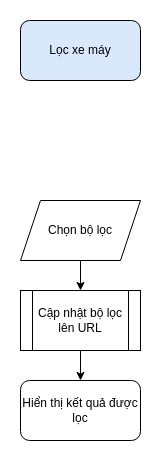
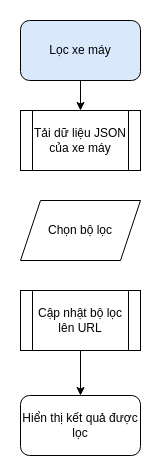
edge "Lọc xe máy" -> "Tải dữ liệu JSON của xe máy": added
node "Tải dữ liệu JSON của xe máy": added
edge "Chọn bộ lọc" -> "Cập nhật bộ lọc lên URL": removed
node "Hiển thị kết quả được lọc": moved (81, 411) -> (81, 426)
